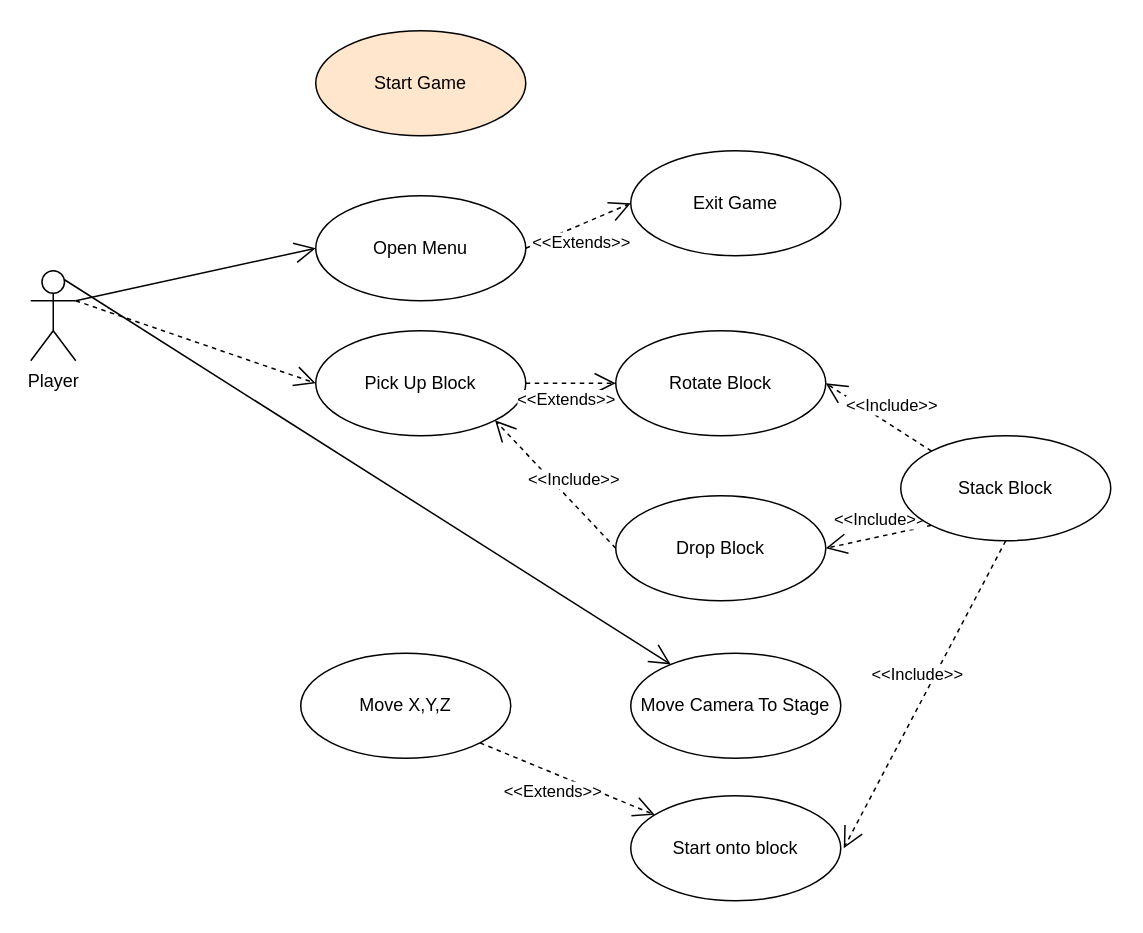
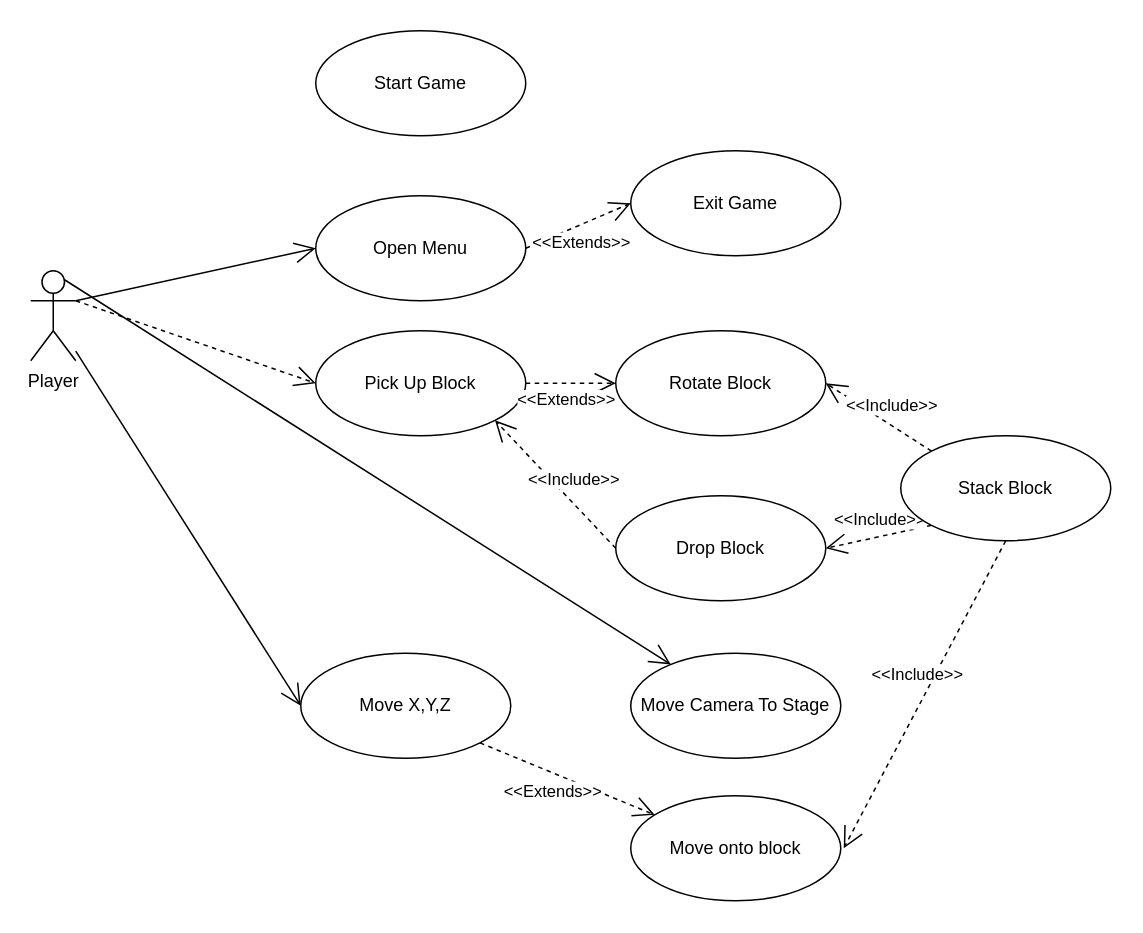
node "Start Game": fillcolor #ffe6cc -> #ffffff
edge "Player" -> "Move X,Y,Z": added
node "Start onto block": label "Start onto block" -> "Move onto block"
